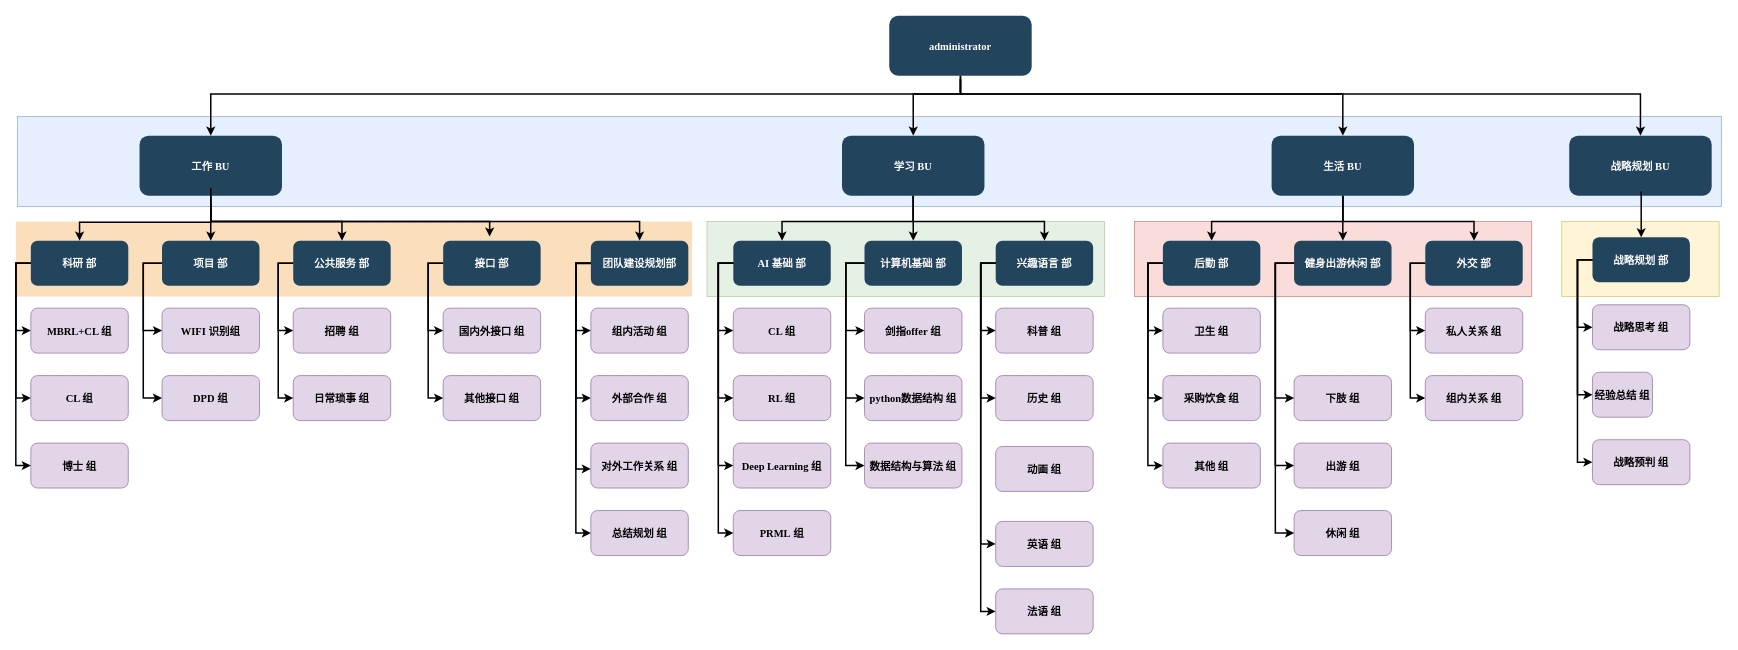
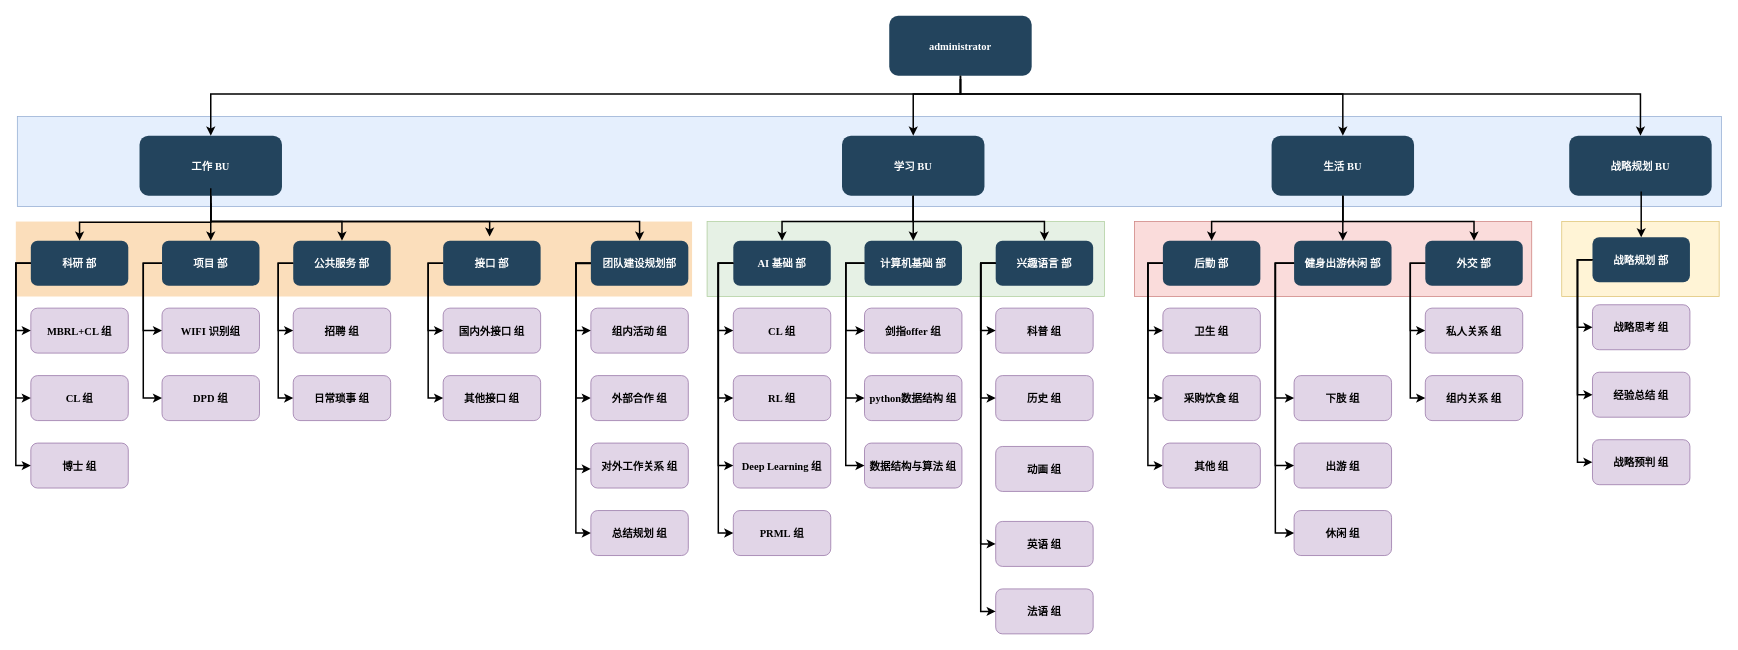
node "经验总结 组": size 60x45 -> 98x45
